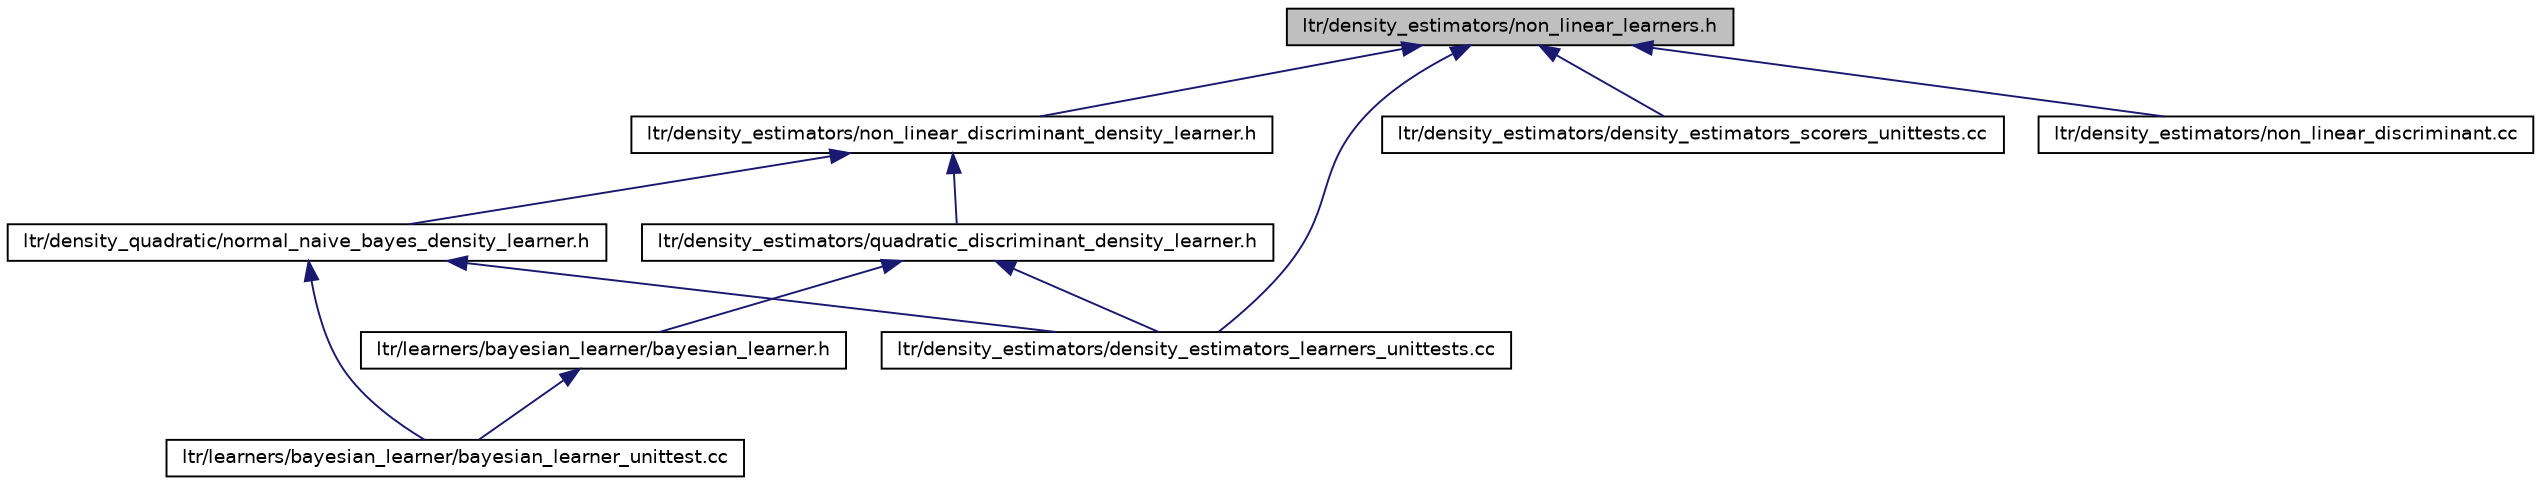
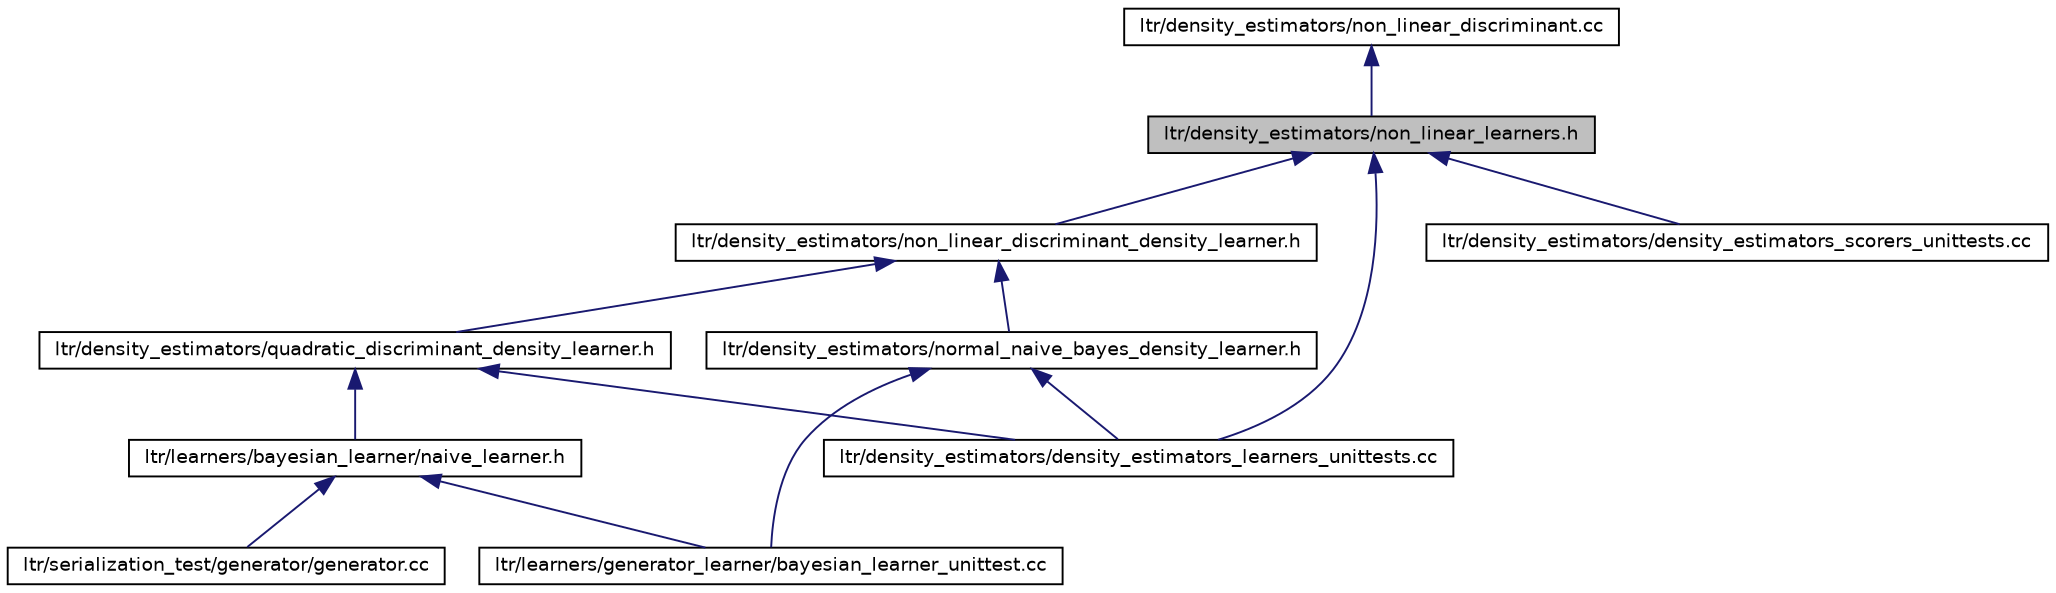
edge "ltr/density_estimators/non_linear_discriminant.cc" -> "ltr/density_estimators/non_linear_learners.h": reversed
node "ltr/density_quadratic/normal_naive_bayes_density_learner.h": label "ltr/density_quadratic/normal_naive_bayes_density_learner.h" -> "ltr/density_estimators/normal_naive_bayes_density_learner.h"
node "ltr/learners/bayesian_learner/bayesian_learner.h": label "ltr/learners/bayesian_learner/bayesian_learner.h" -> "ltr/learners/bayesian_learner/naive_learner.h"
node "ltr/learners/bayesian_learner/bayesian_learner_unittest.cc": label "ltr/learners/bayesian_learner/bayesian_learner_unittest.cc" -> "ltr/learners/generator_learner/bayesian_learner_unittest.cc"
node "ltr/serialization_test/generator/generator.cc": added
